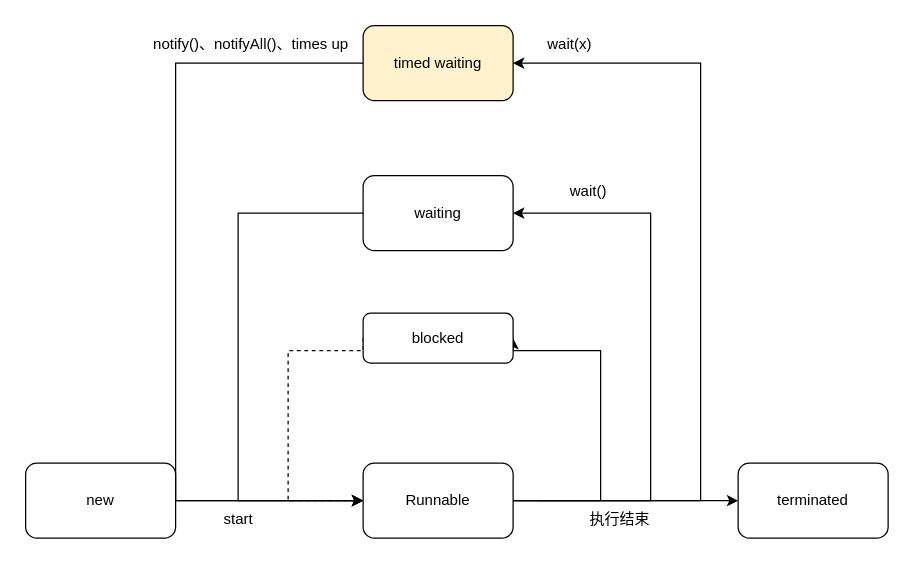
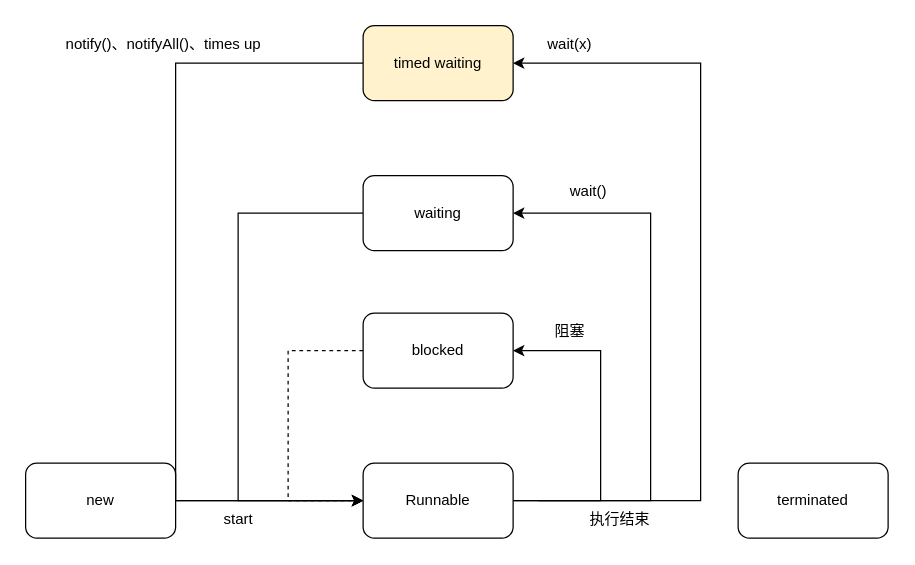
node "notify()、notifyAll()、times up": moved (251, 44) -> (163, 44)
node "阻塞": added
node "blocked": size 150x50 -> 150x75
edge "Runnable" -> "terminated": removed
